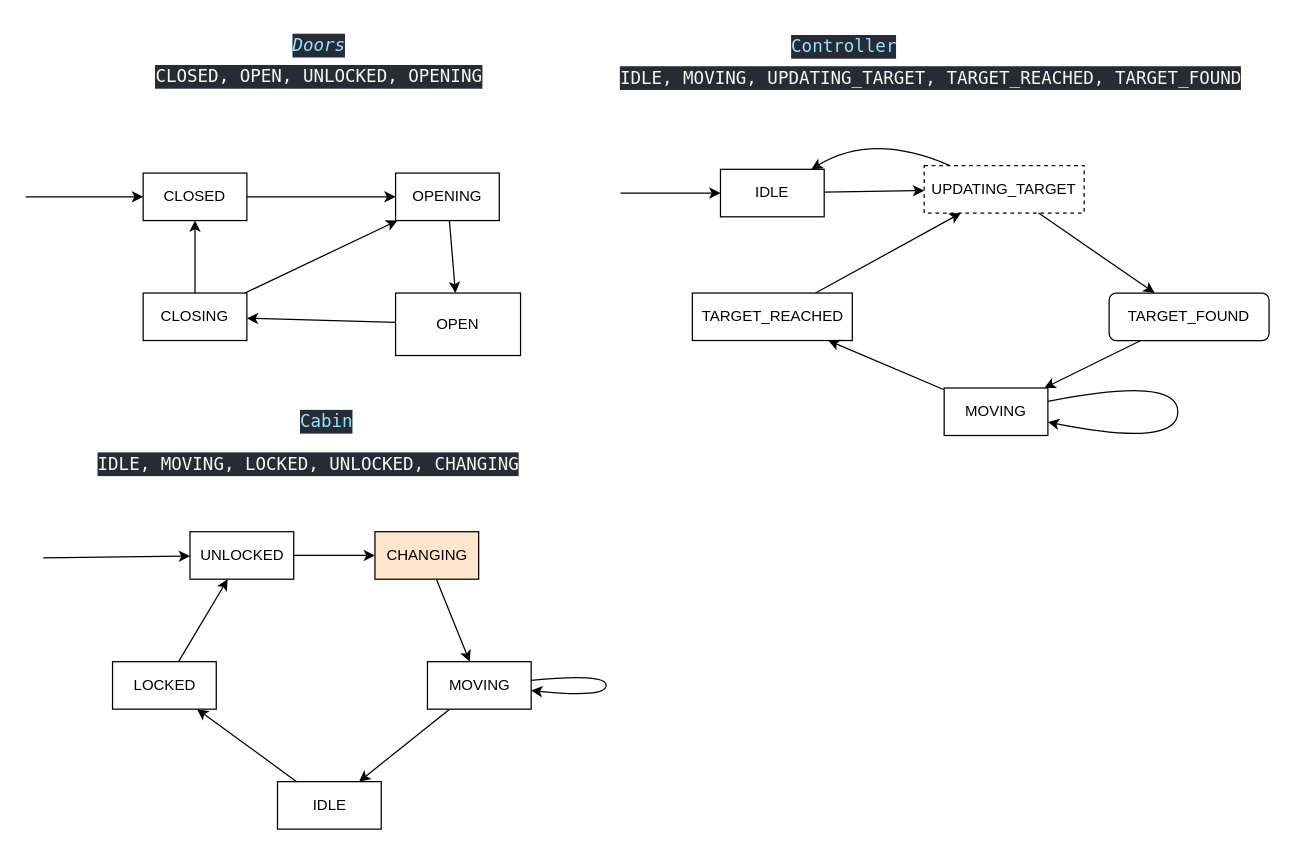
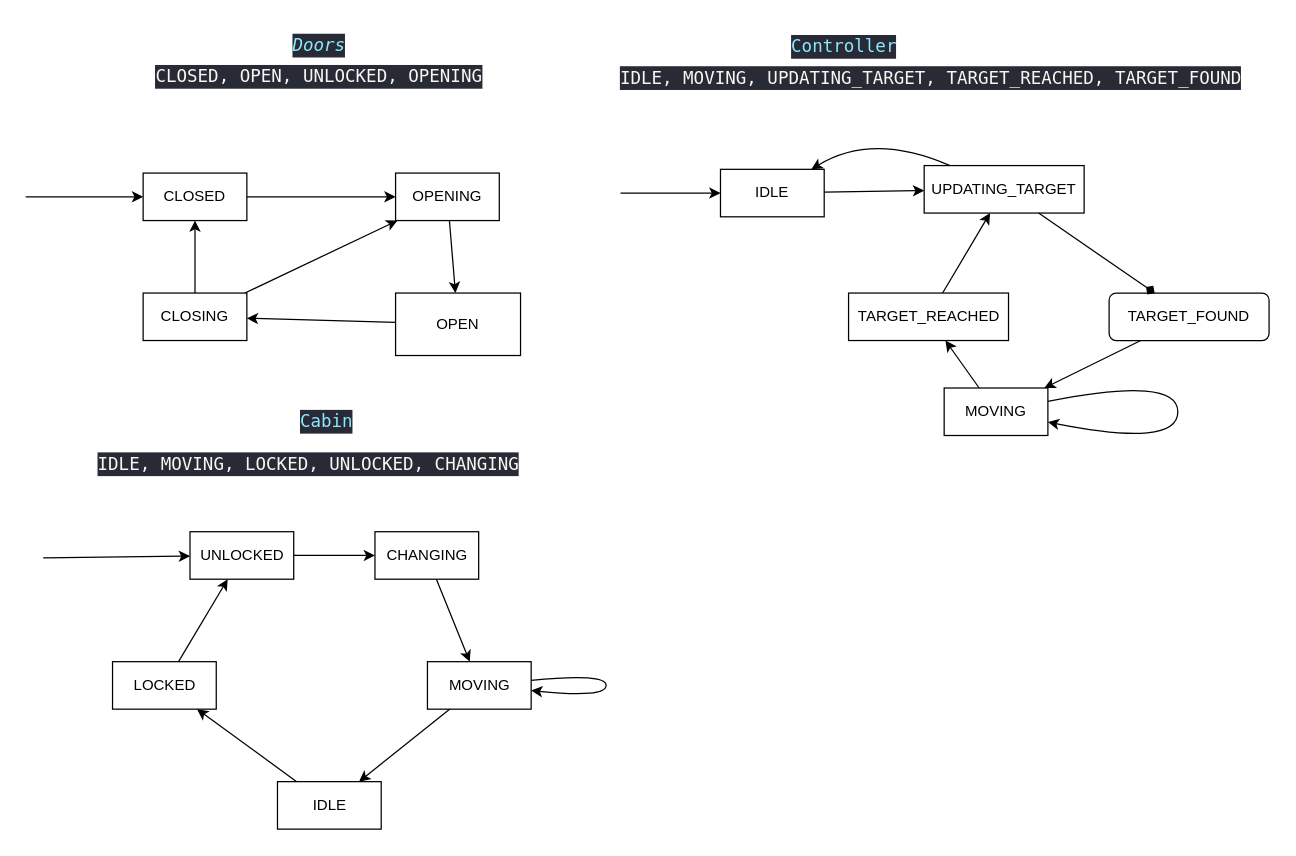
node "UPDATING_TARGET": style dashed -> solid
edge "UPDATING_TARGET" -> "TARGET_FOUND": arrowhead classic -> diamond
node "TARGET_REACHED": moved (773, 317) -> (929, 317)
node "CHANGING": fillcolor #ffe6cc -> #ffffff
